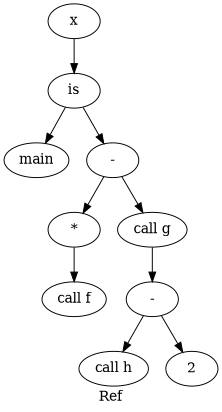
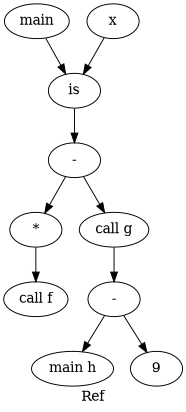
edge "is" -> "main": reversed
node "call h": label "call h" -> "main h"
node "2": label "2" -> "9"
